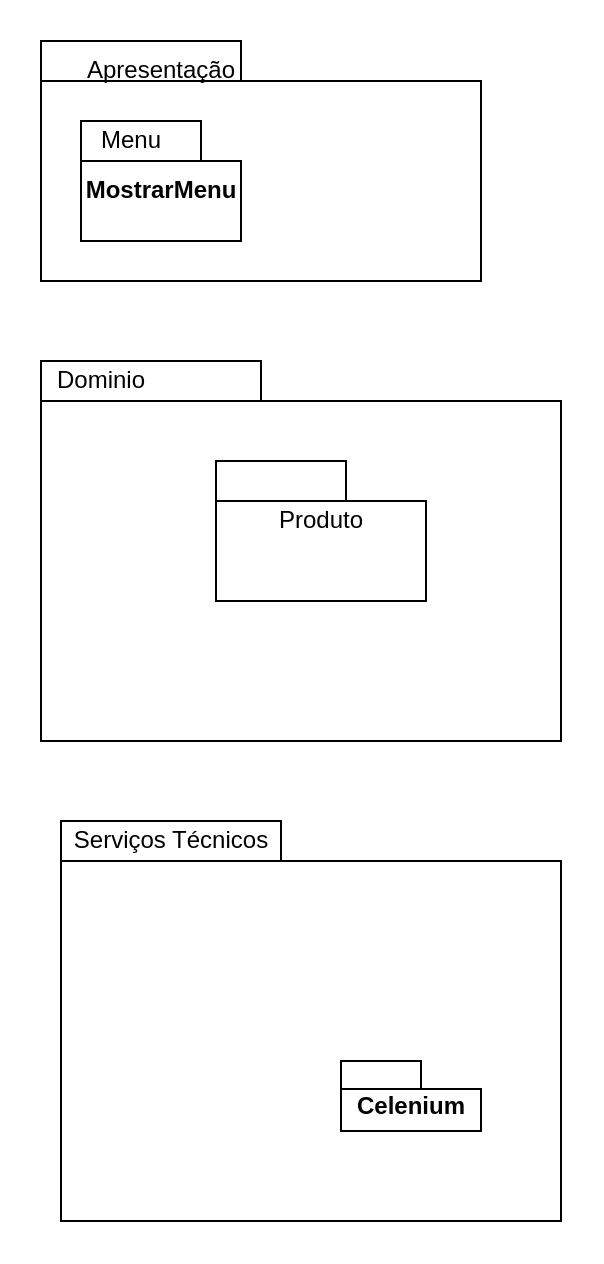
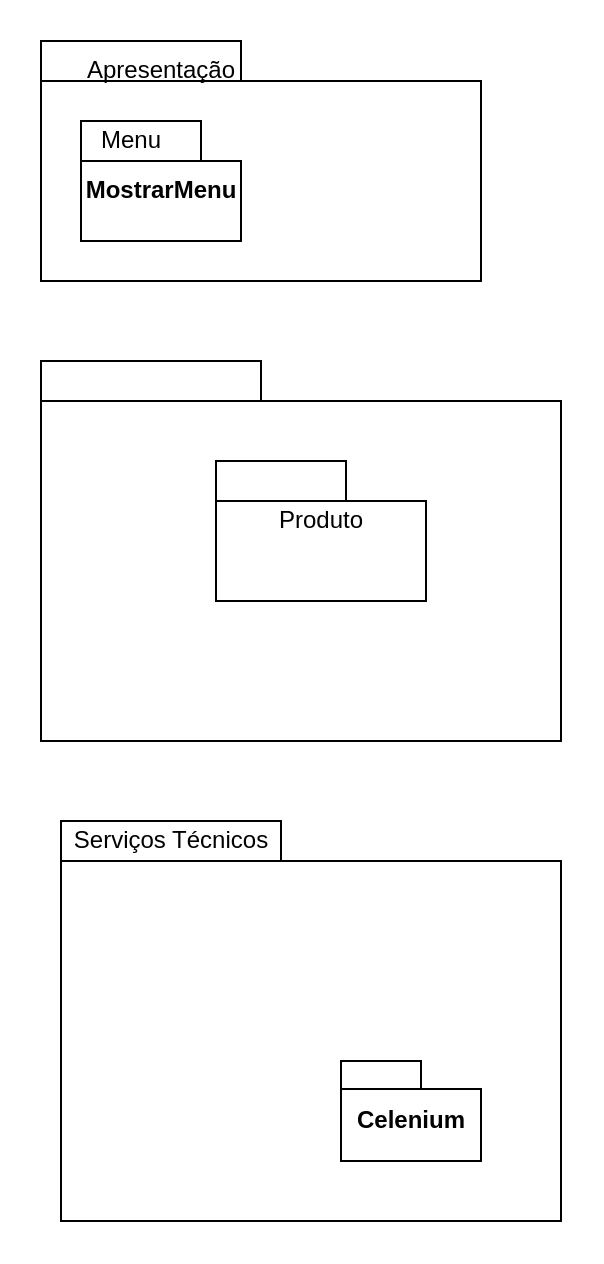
node "Dominio": removed
node "Celenium": size 140x70 -> 140x100
